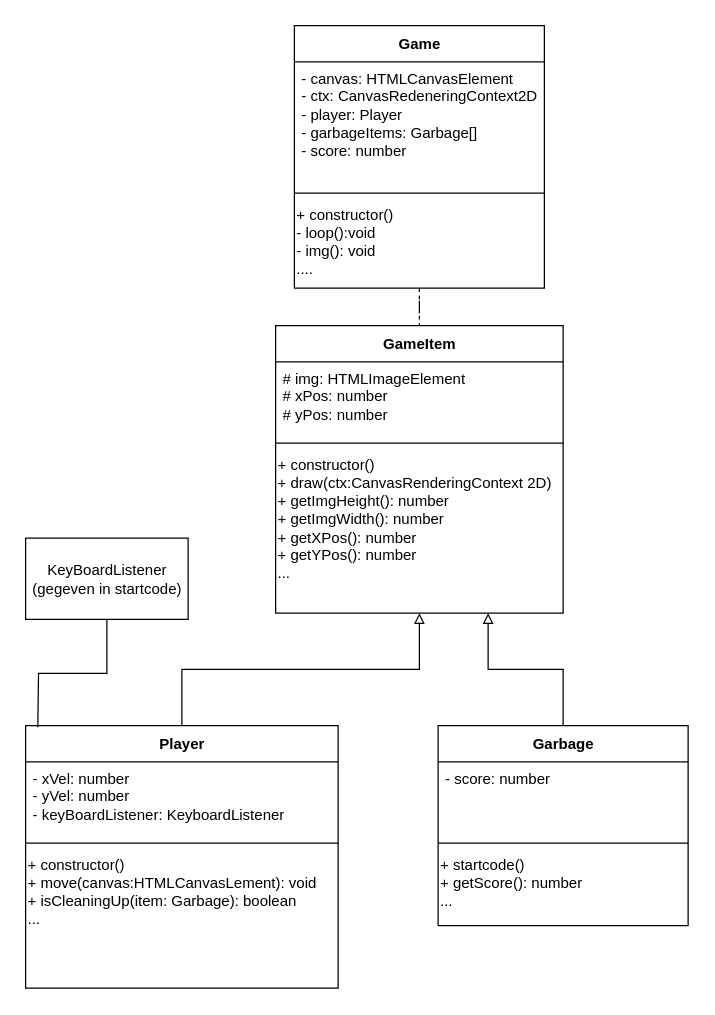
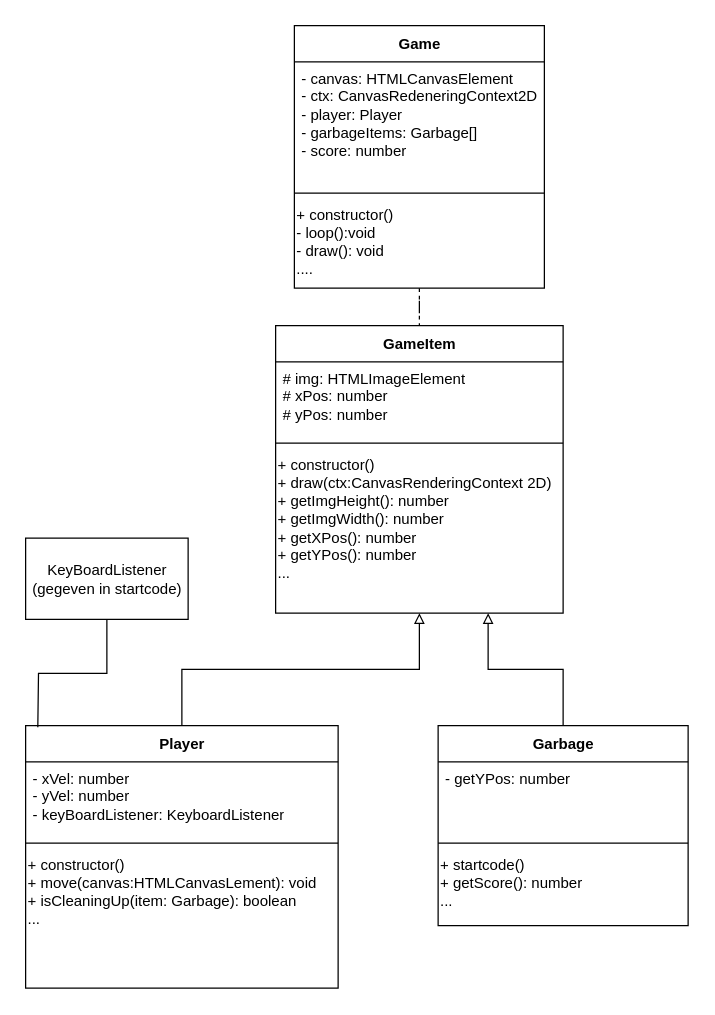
node "+ constructor() - loop():void - img(): void ....": label "+ constructor() - loop():void - img(): void ...." -> "+ constructor() - loop():void - draw(): void ...."
node "- score: number": label "- score: number" -> "- getYPos: number"
